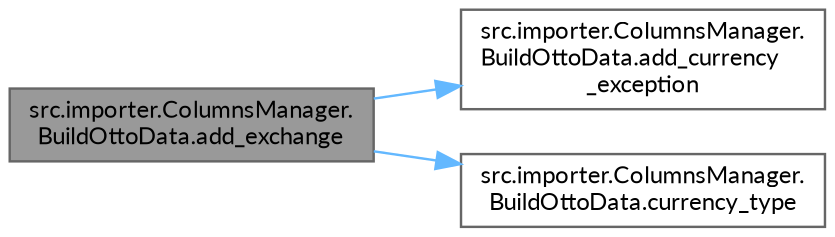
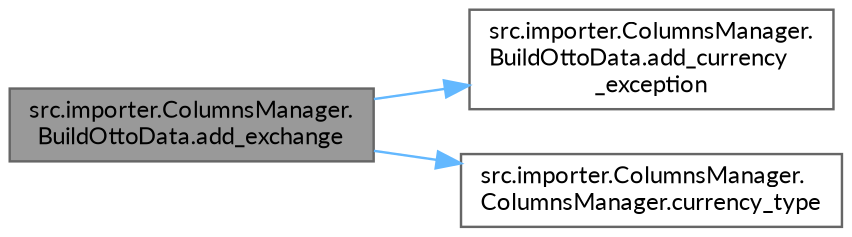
node "src.importer.ColumnsManager. BuildOttoData.currency_type": label "src.importer.ColumnsManager. BuildOttoData.currency_type" -> "src.importer.ColumnsManager. ColumnsManager.currency_type"
